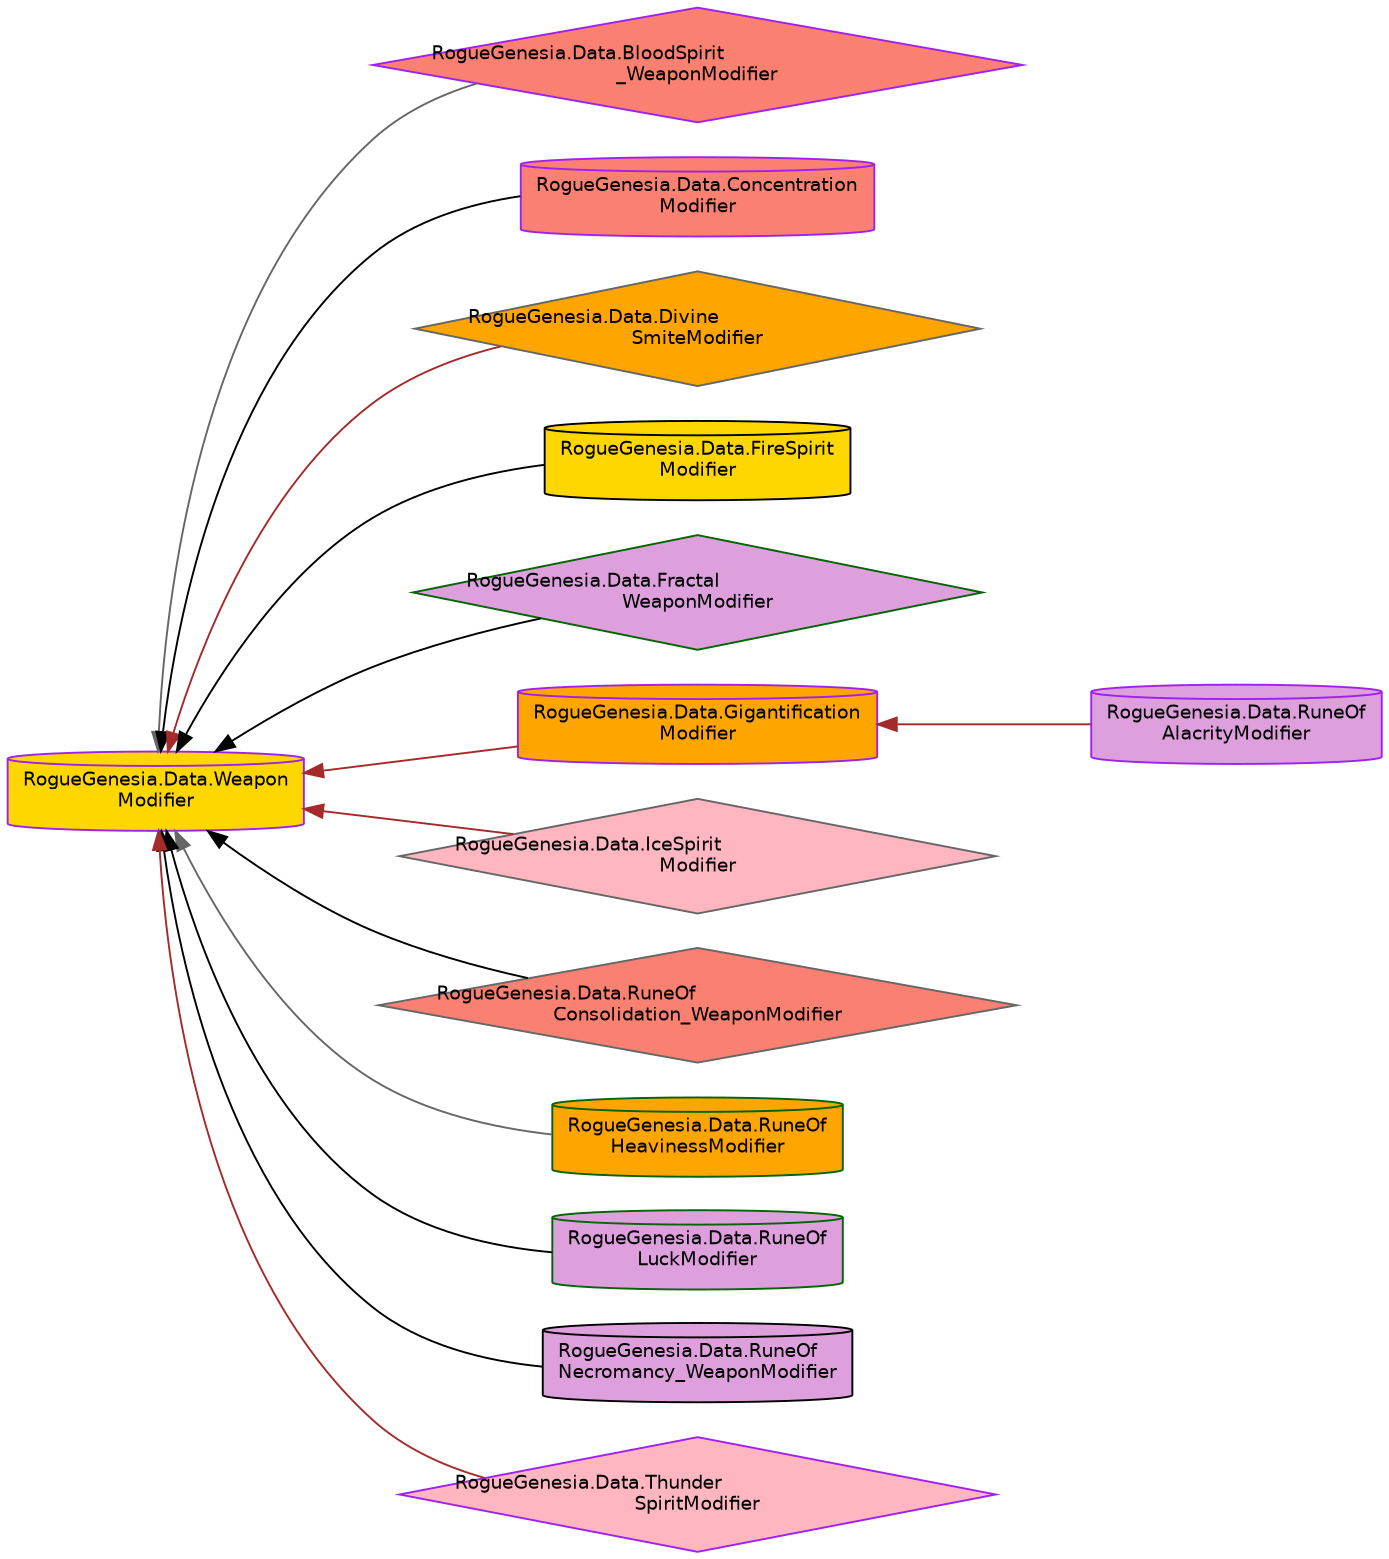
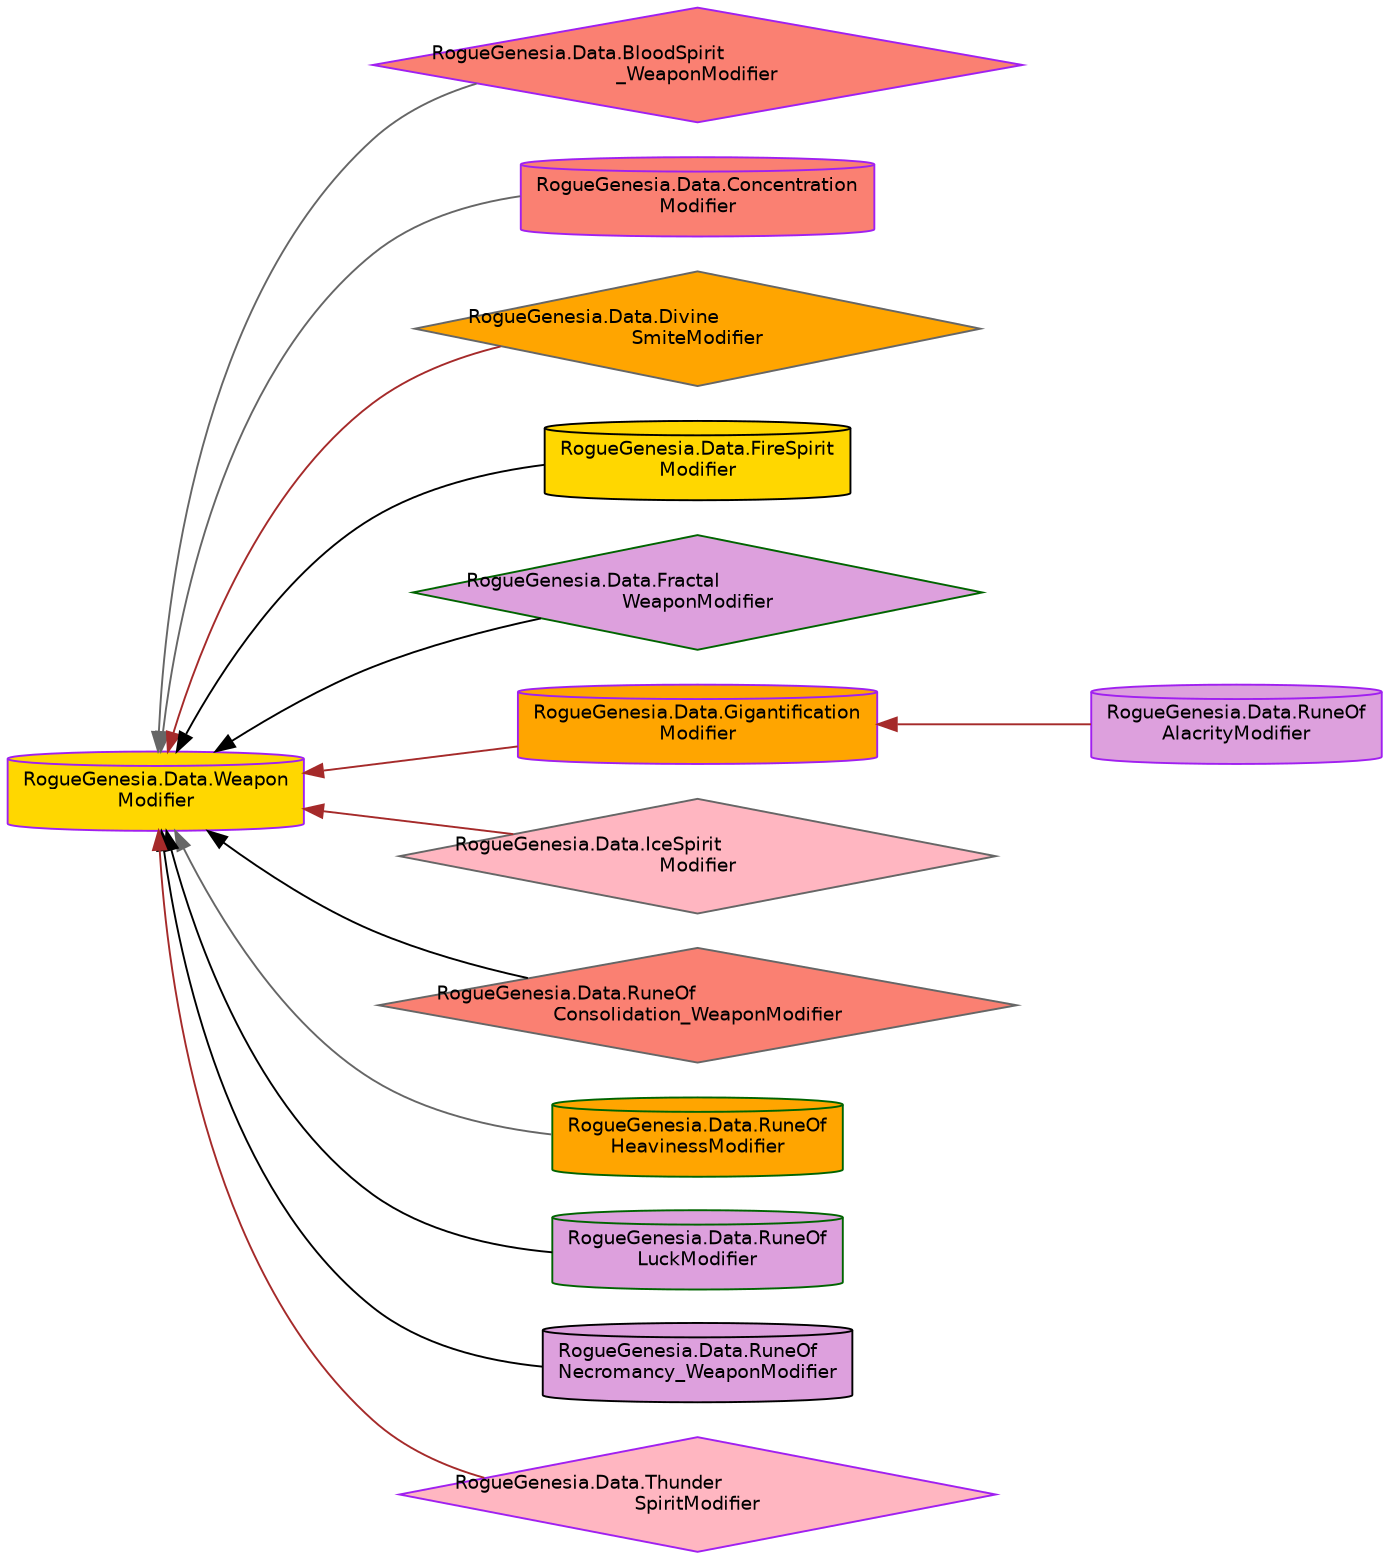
edge "RogueGenesia.Data.Concentration Modifier" -> "RogueGenesia.Data.Weapon Modifier": color black -> gray40
